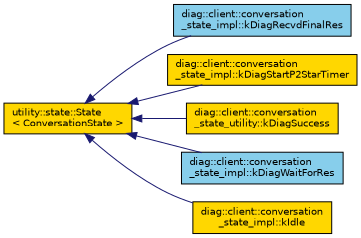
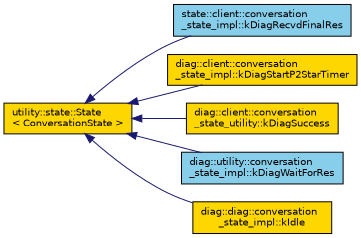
node "diag::client::conversation _state_impl::kDiagRecvdFinalRes": label "diag::client::conversation _state_impl::kDiagRecvdFinalRes" -> "state::client::conversation _state_impl::kDiagRecvdFinalRes"
node "diag::client::conversation _state_impl::kDiagWaitForRes": label "diag::client::conversation _state_impl::kDiagWaitForRes" -> "diag::utility::conversation _state_impl::kDiagWaitForRes"
node "diag::client::conversation _state_impl::kIdle": label "diag::client::conversation _state_impl::kIdle" -> "diag::diag::conversation _state_impl::kIdle"
